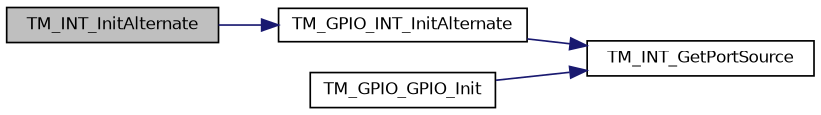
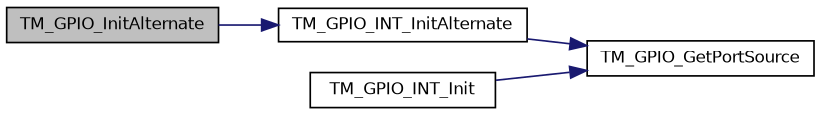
node "TM_INT_InitAlternate": label "TM_INT_InitAlternate" -> "TM_GPIO_InitAlternate"
node "TM_INT_GetPortSource": label "TM_INT_GetPortSource" -> "TM_GPIO_GetPortSource"
node "TM_GPIO_GPIO_Init": label "TM_GPIO_GPIO_Init" -> "TM_GPIO_INT_Init"
